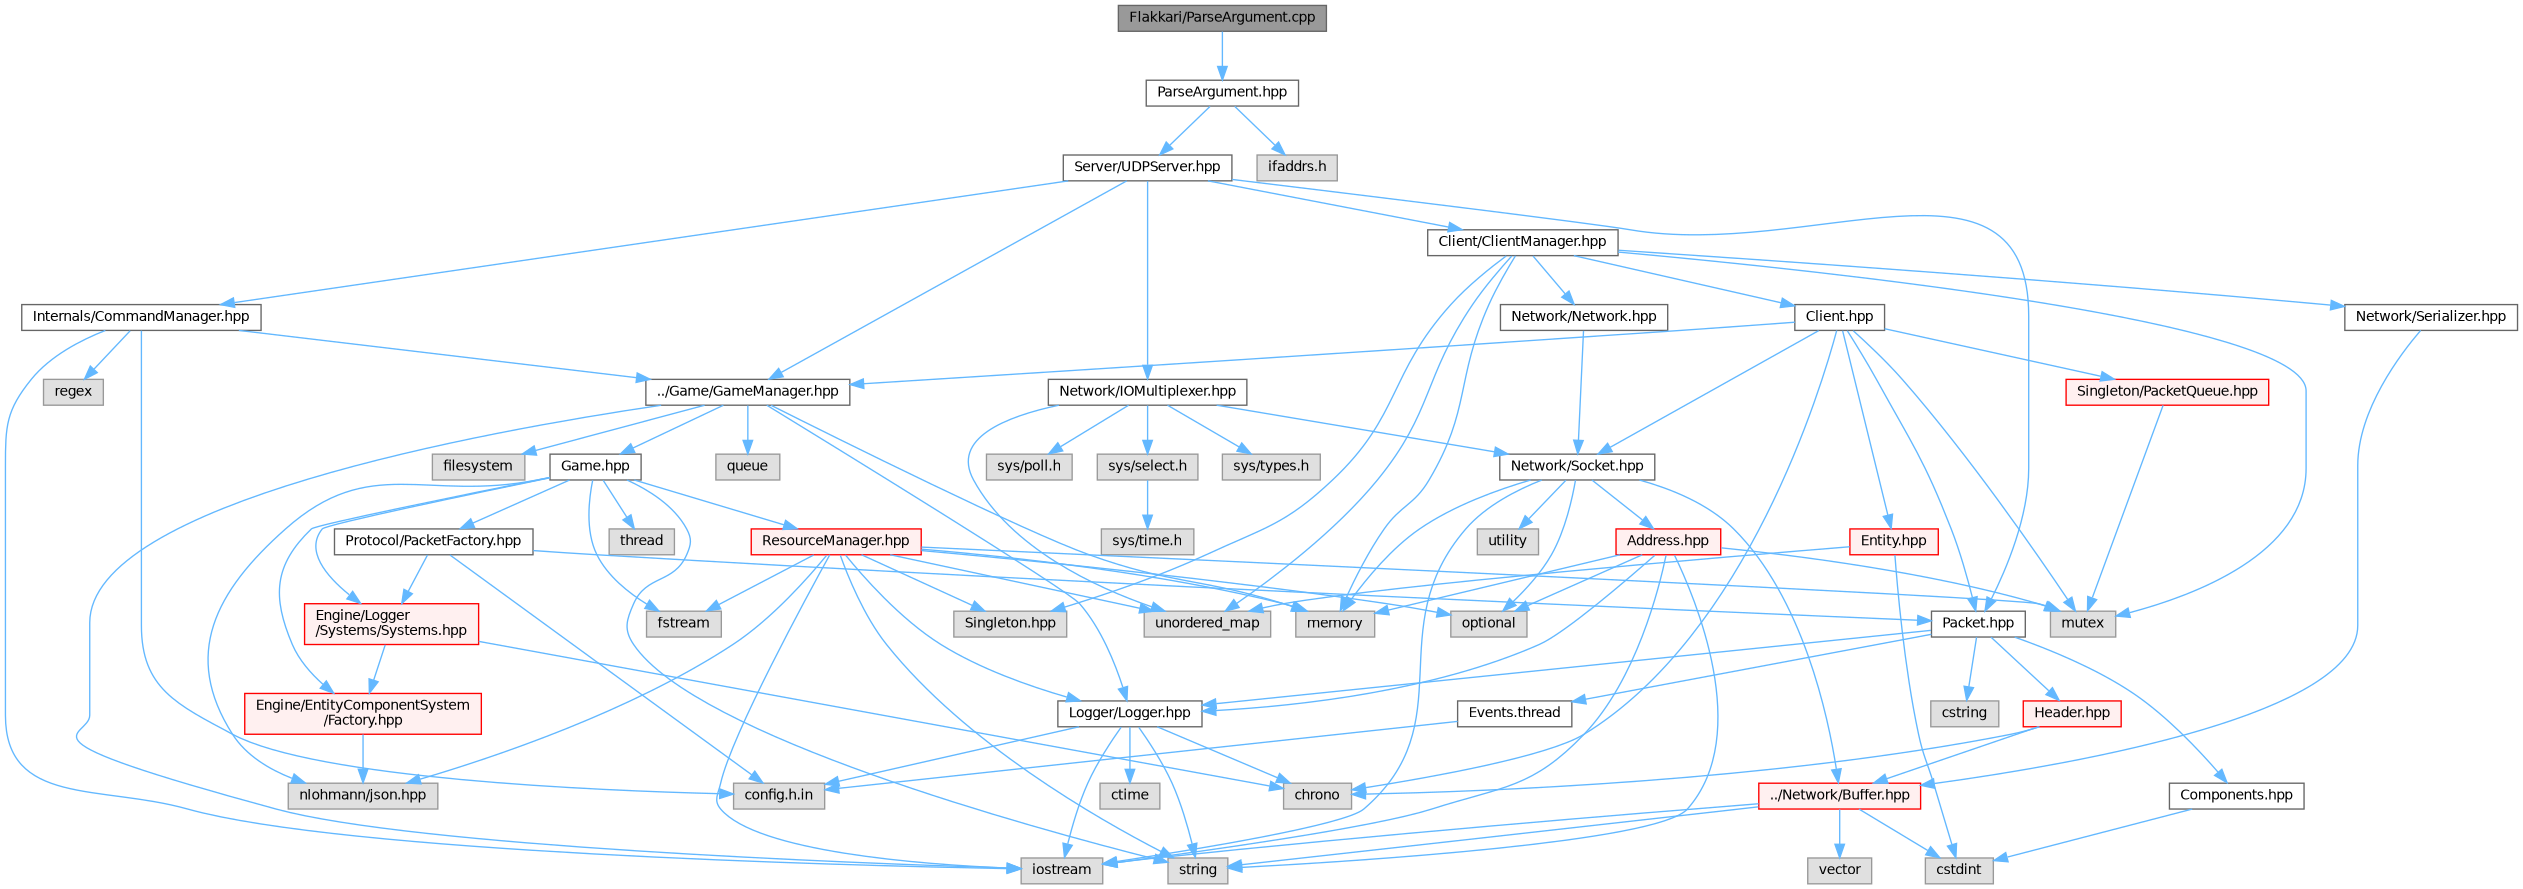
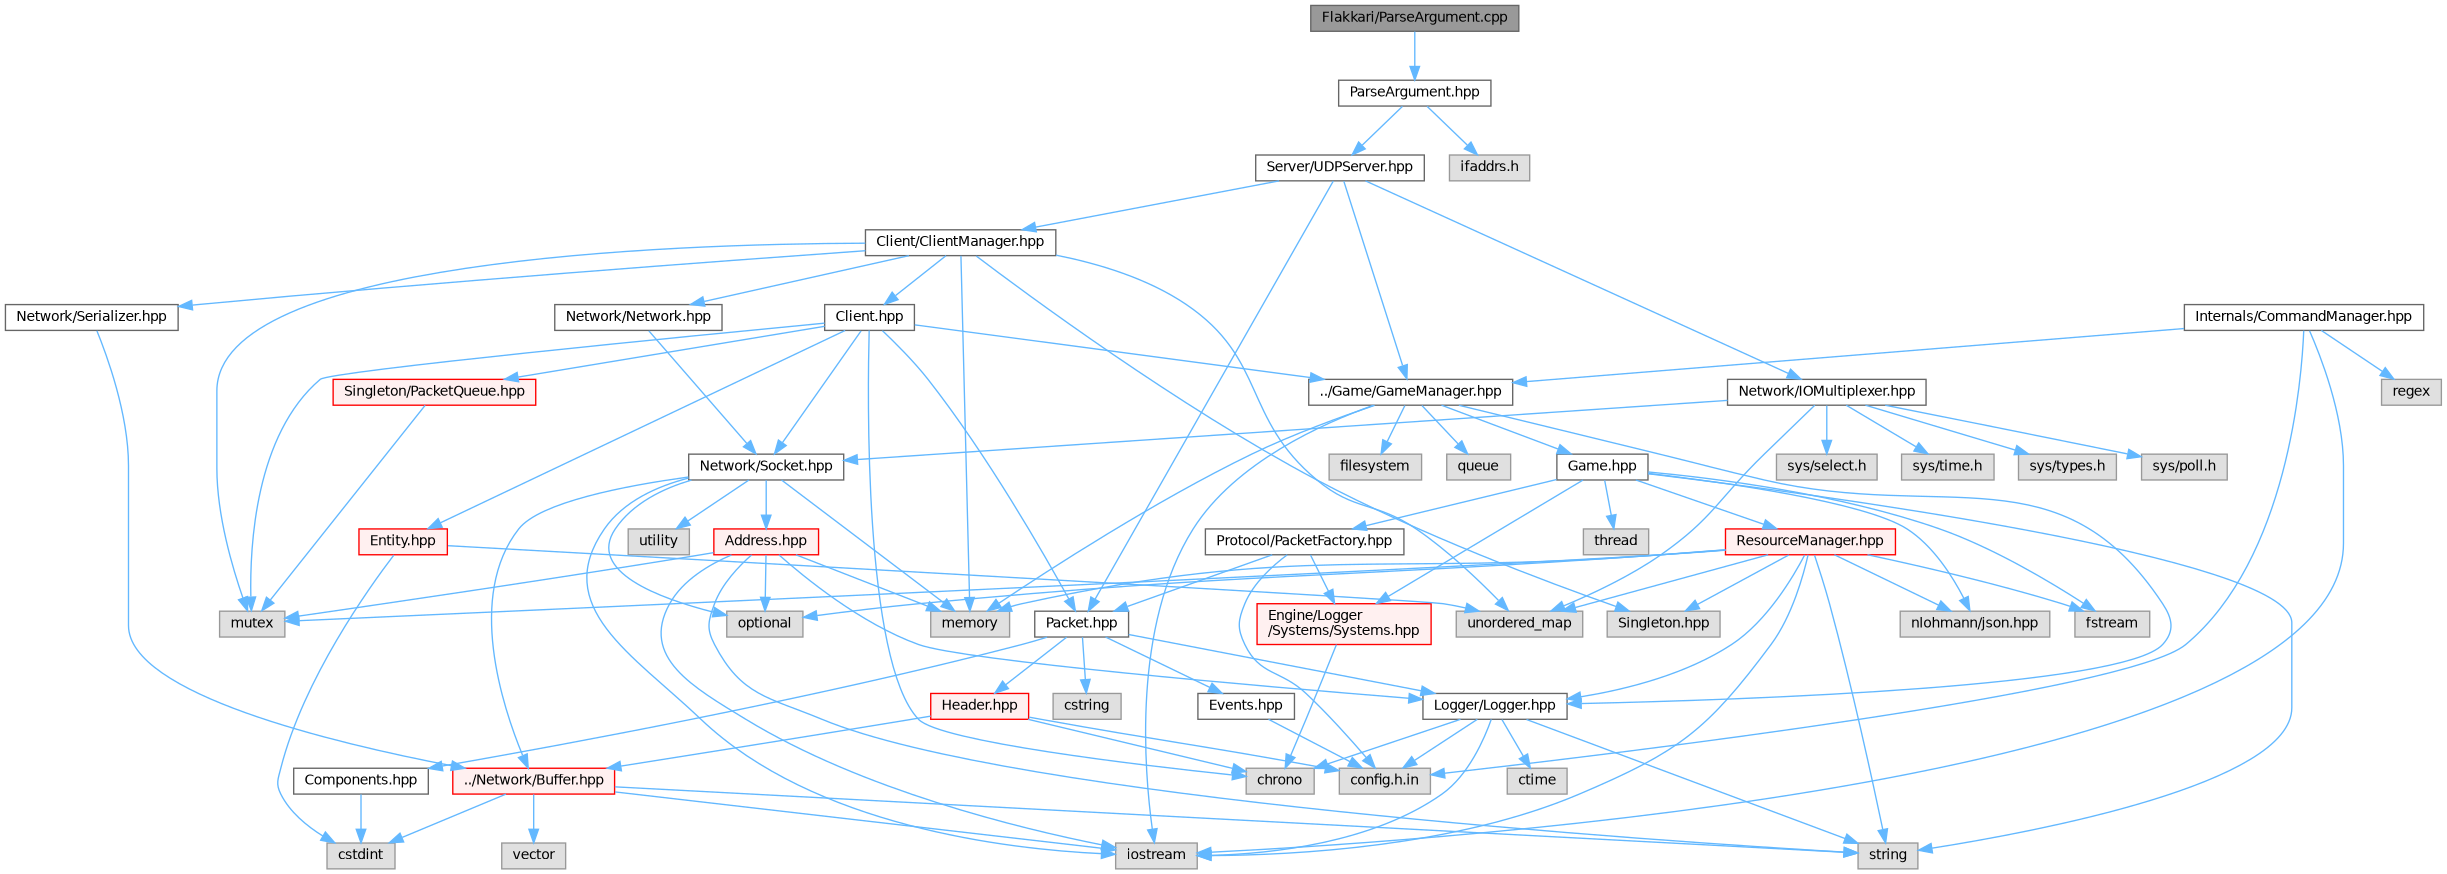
edge "Server/UDPServer.hpp" -> "Internals/CommandManager.hpp": removed
edge "sys/select.h" -> "sys/time.h": now "Network/IOMultiplexer.hpp" -> "sys/time.h"
node "Engine/EntityComponentSystem /Factory.hpp": removed
node "Events.thread": label "Events.thread" -> "Events.hpp"
edge "Header.hpp" -> "config.h.in": added
